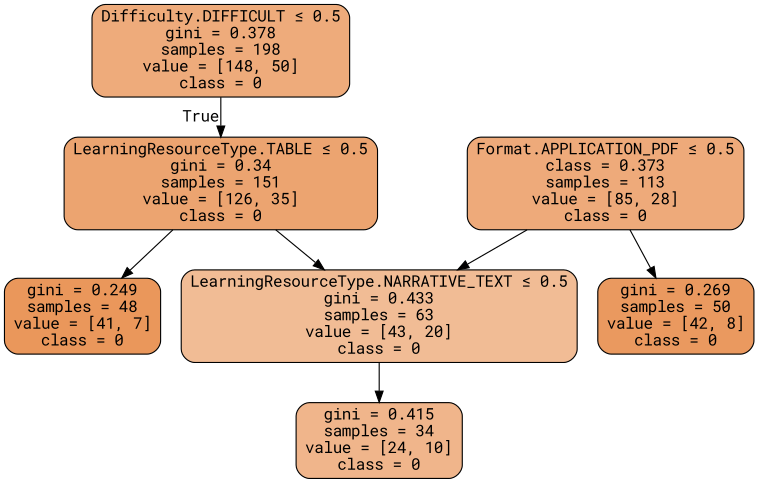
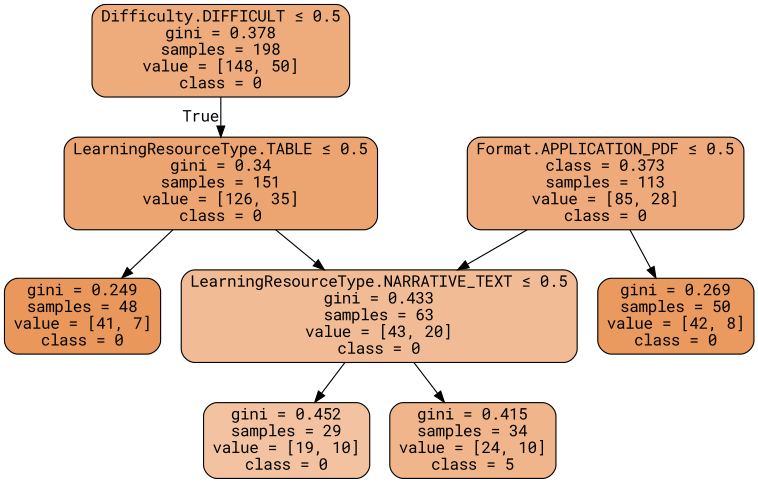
node "gini = 0.452": added
node "gini = 0.415": text "class = 0" -> "class = 5"
